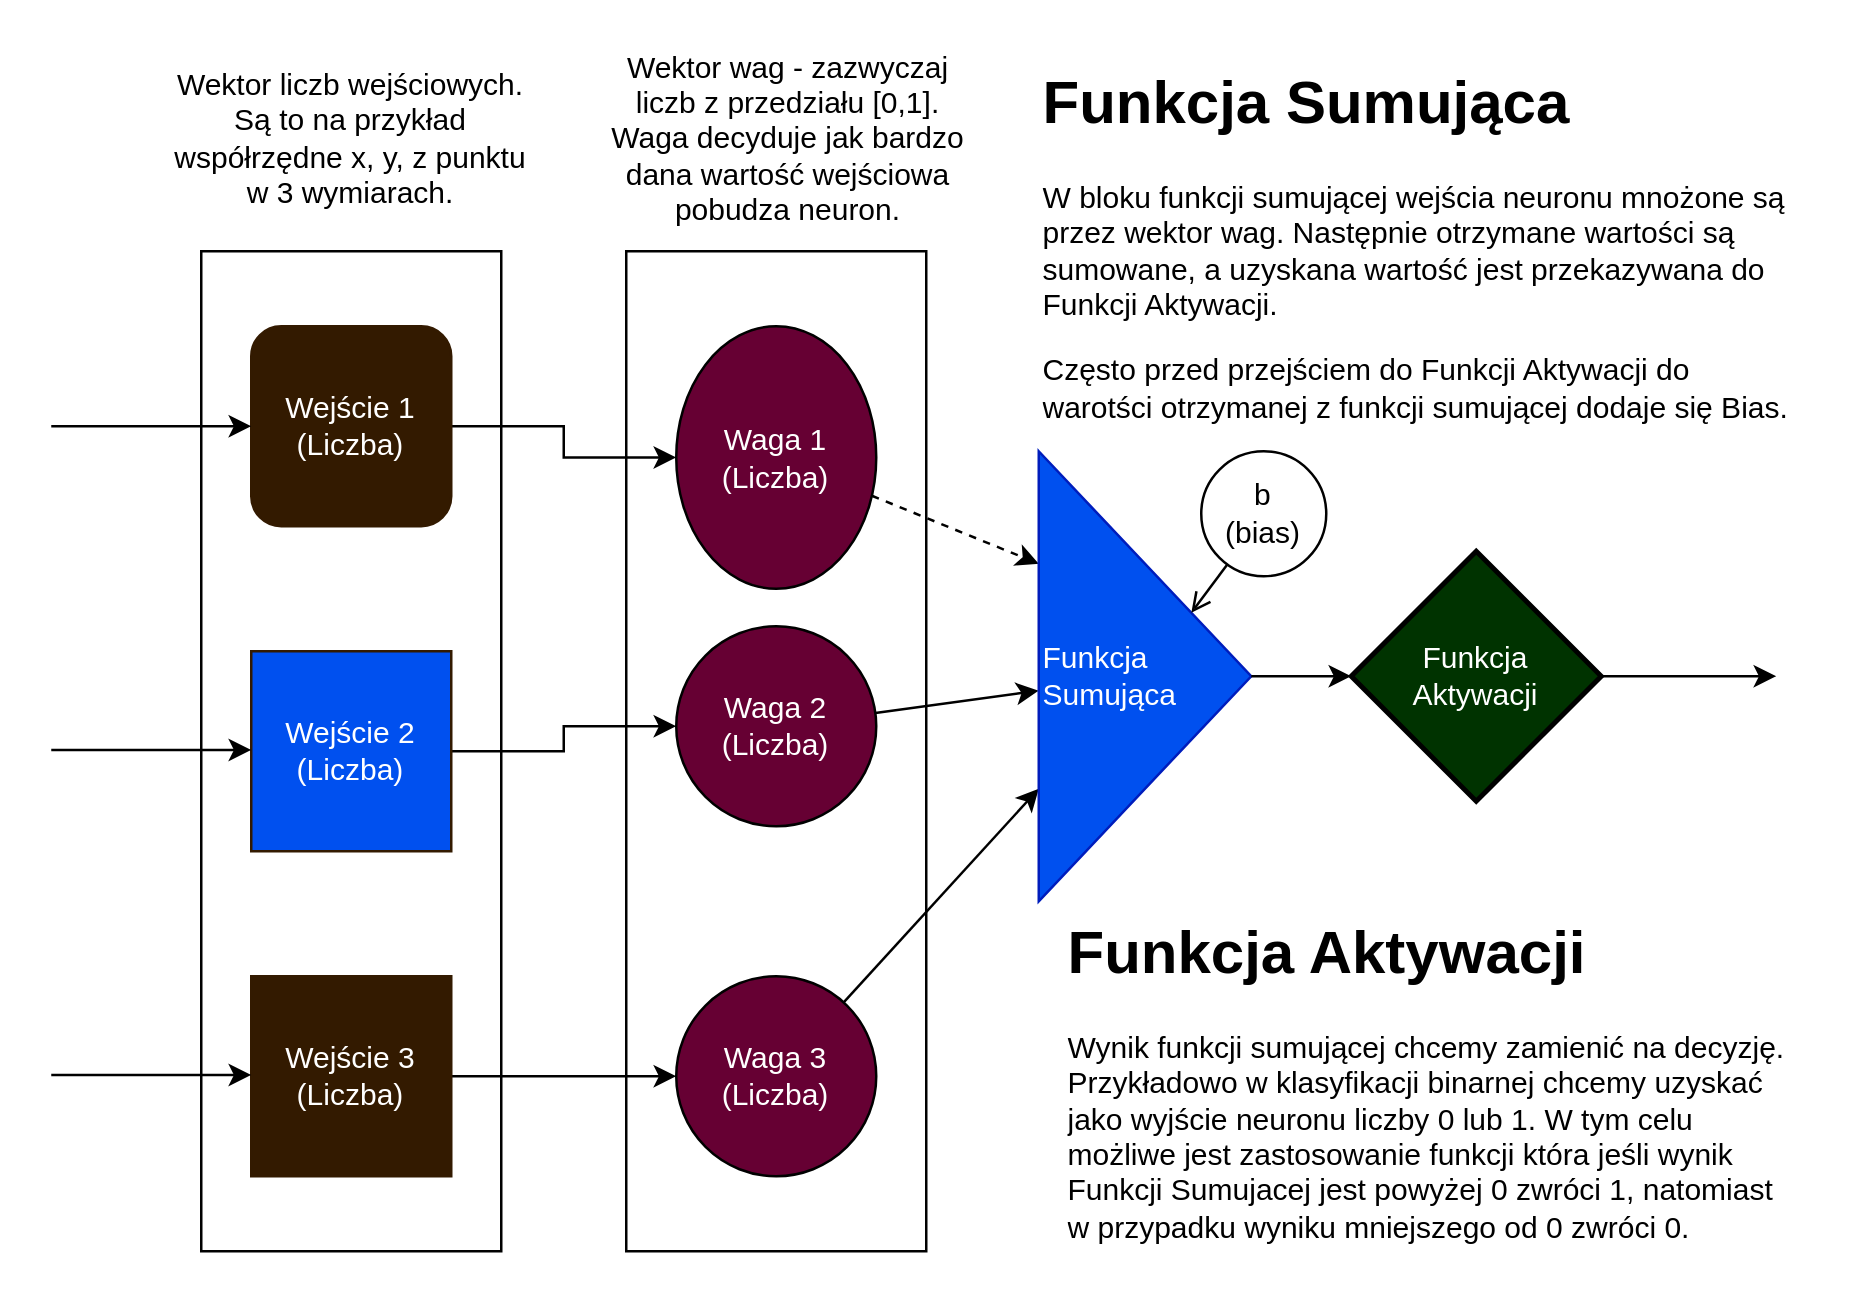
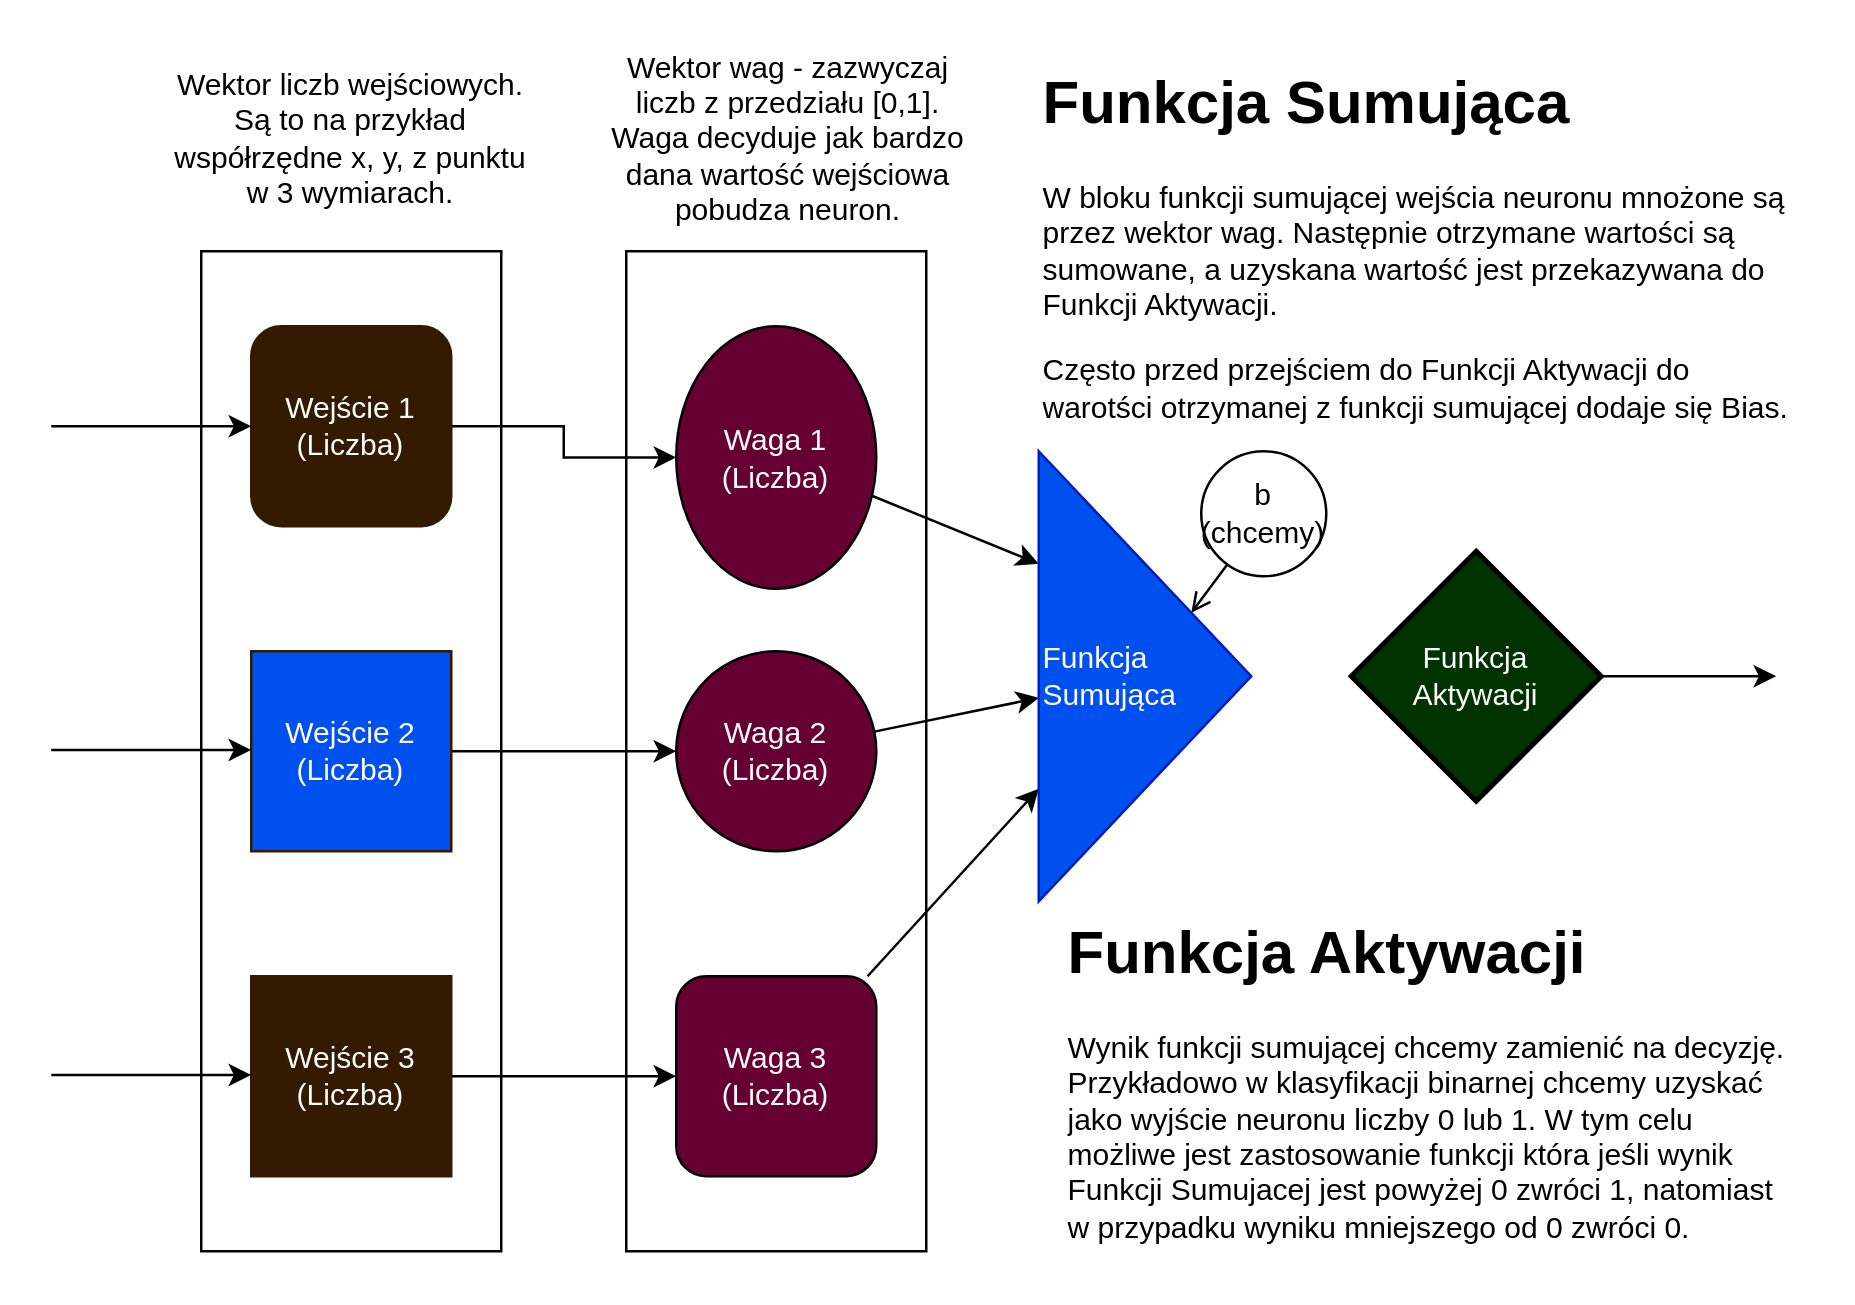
node "b (bias)": label "b (bias)" -> "b (chcemy)"
edge "Waga 1 (Liczba)" -> "Funkcja Sumująca": style dashed -> solid
edge "Funkcja Sumująca" -> "Funkcja Aktywacji": removed
node "Waga 2 (Liczba)": moved (776, 726) -> (776, 751)
node "Waga 3 (Liczba)": shape ellipse -> rounded rectangle
